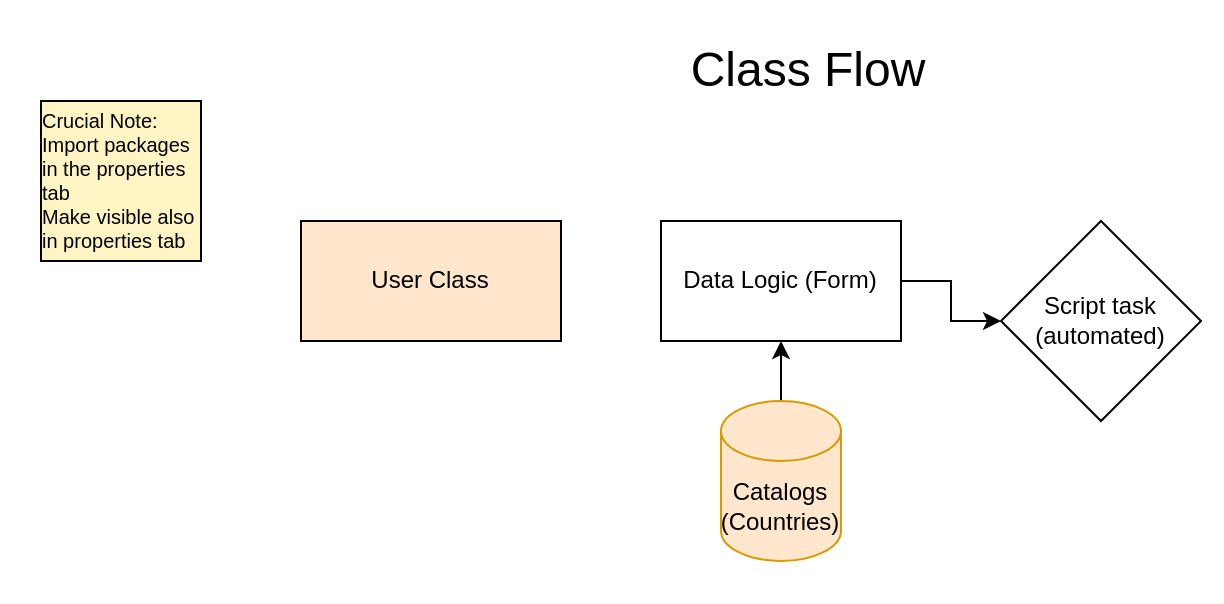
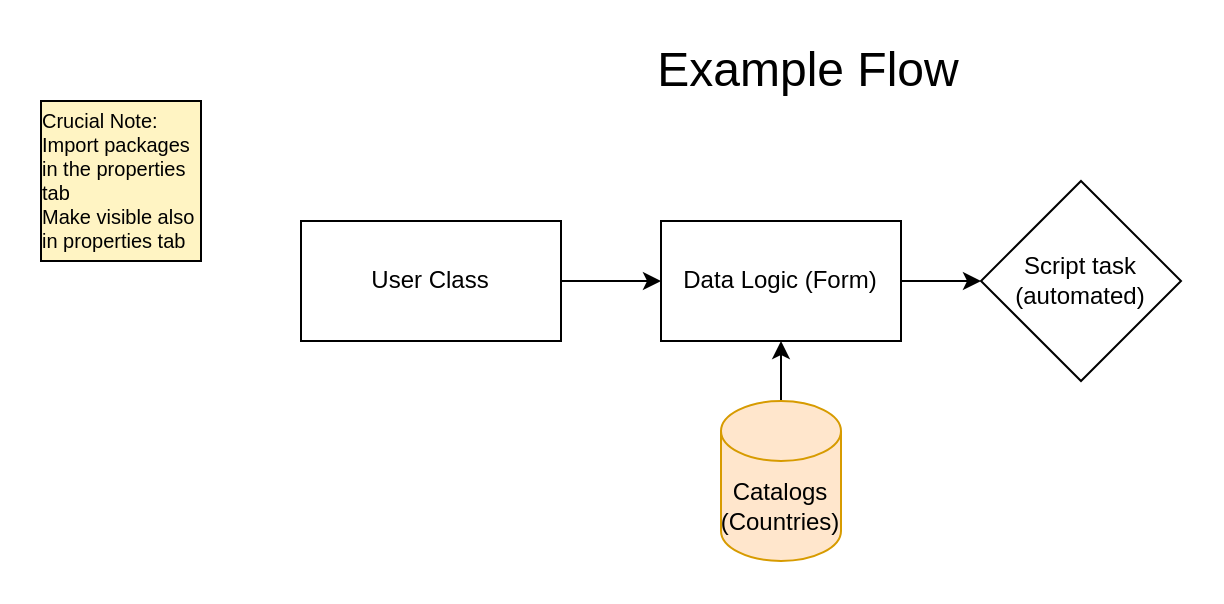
node "Class Flow": label "Class Flow" -> "Example Flow"
node "User Class": fillcolor #ffe6cc -> #ffffff
edge "User Class" -> "Data Logic (Form)": added
node "Script task (automated)": moved (1101, 321) -> (1081, 281)
